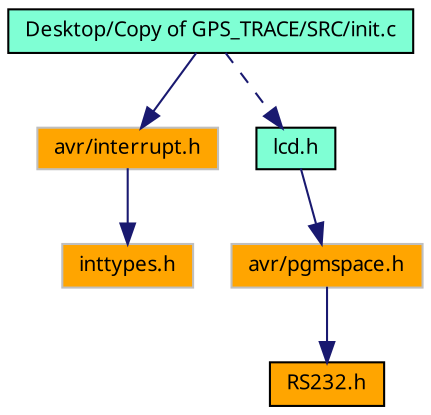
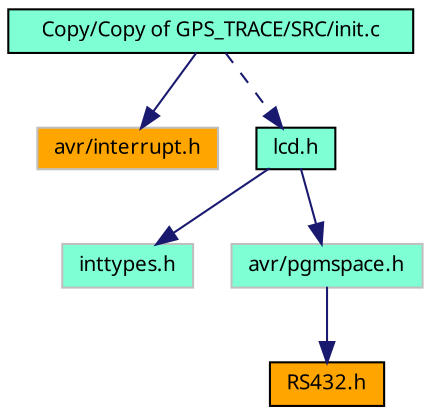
node "Desktop/Copy of GPS_TRACE/SRC/init.c": label "Desktop/Copy of GPS_TRACE/SRC/init.c" -> "Copy/Copy of GPS_TRACE/SRC/init.c"
edge "avr/interrupt.h" -> "inttypes.h": now "lcd.h" -> "inttypes.h"
node "inttypes.h": fillcolor orange -> aquamarine
node "avr/pgmspace.h": fillcolor orange -> aquamarine
node "RS232.h": label "RS232.h" -> "RS432.h"
